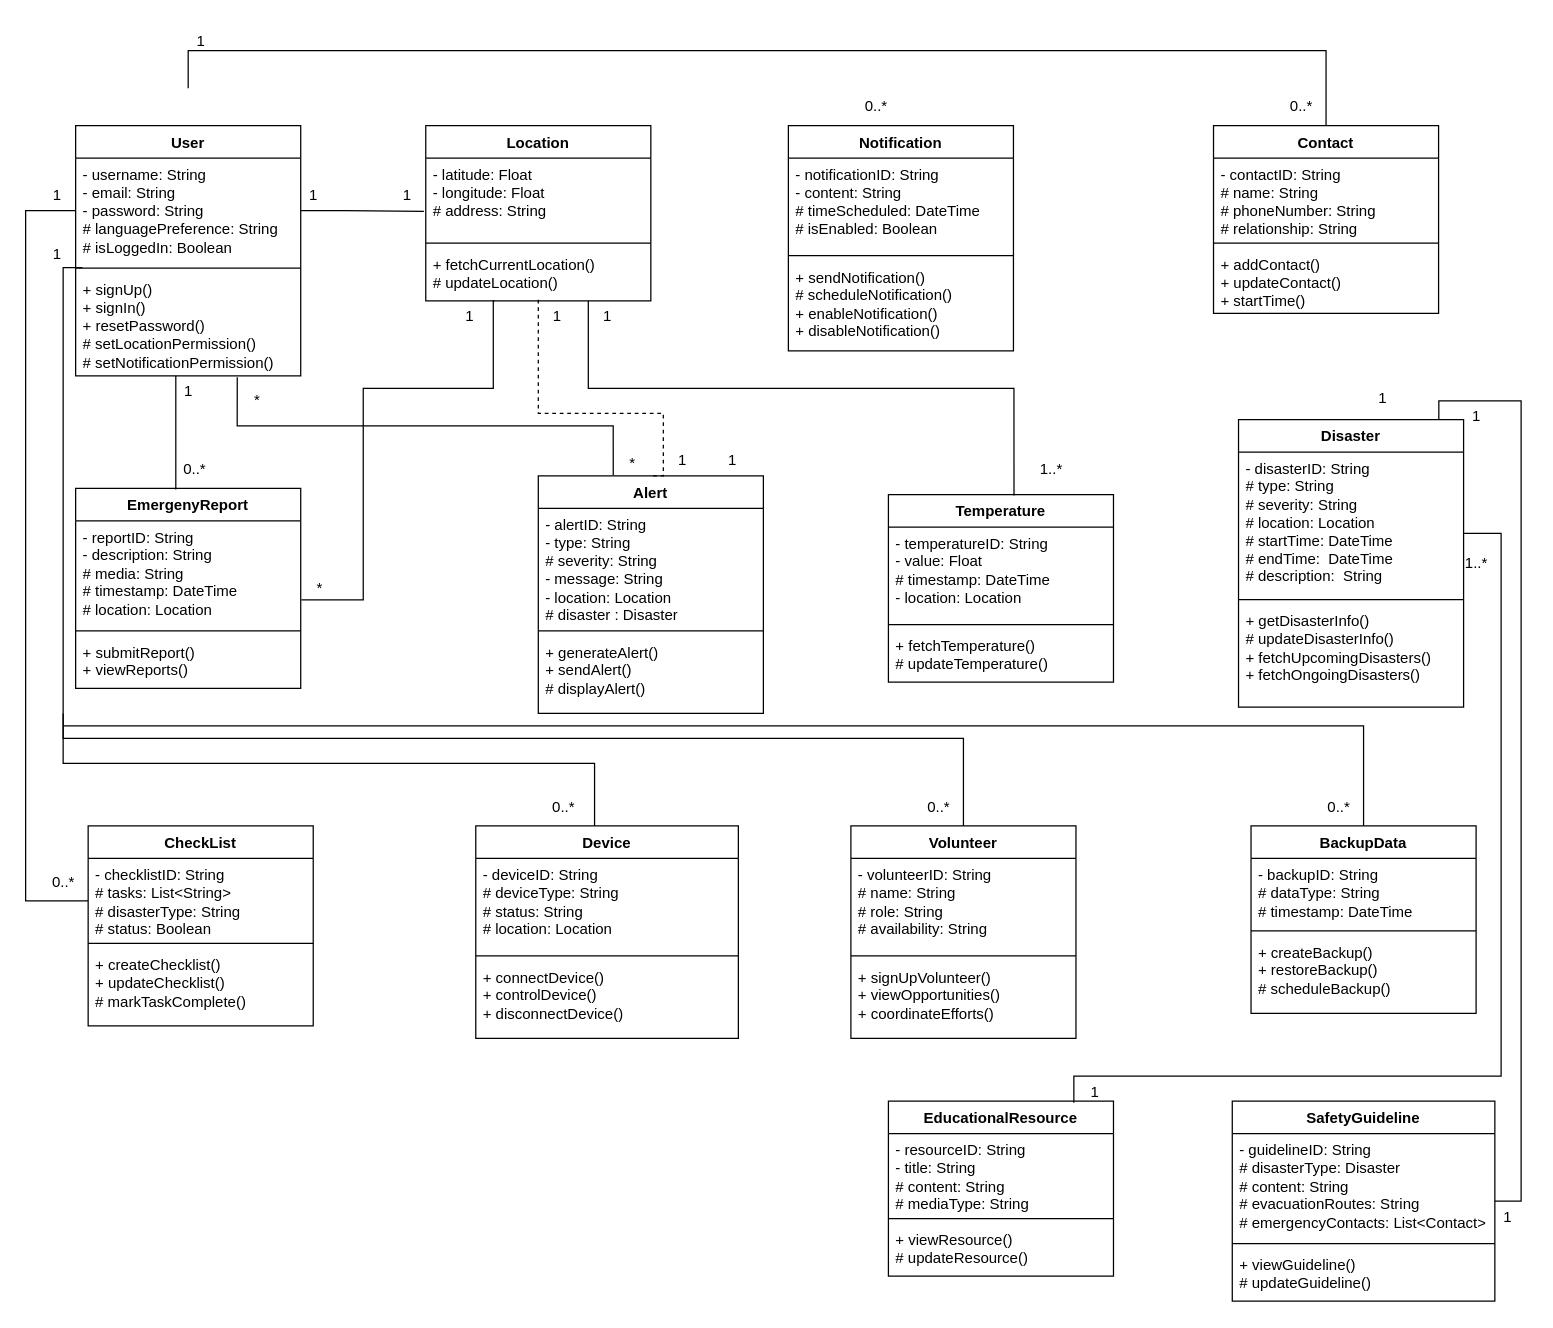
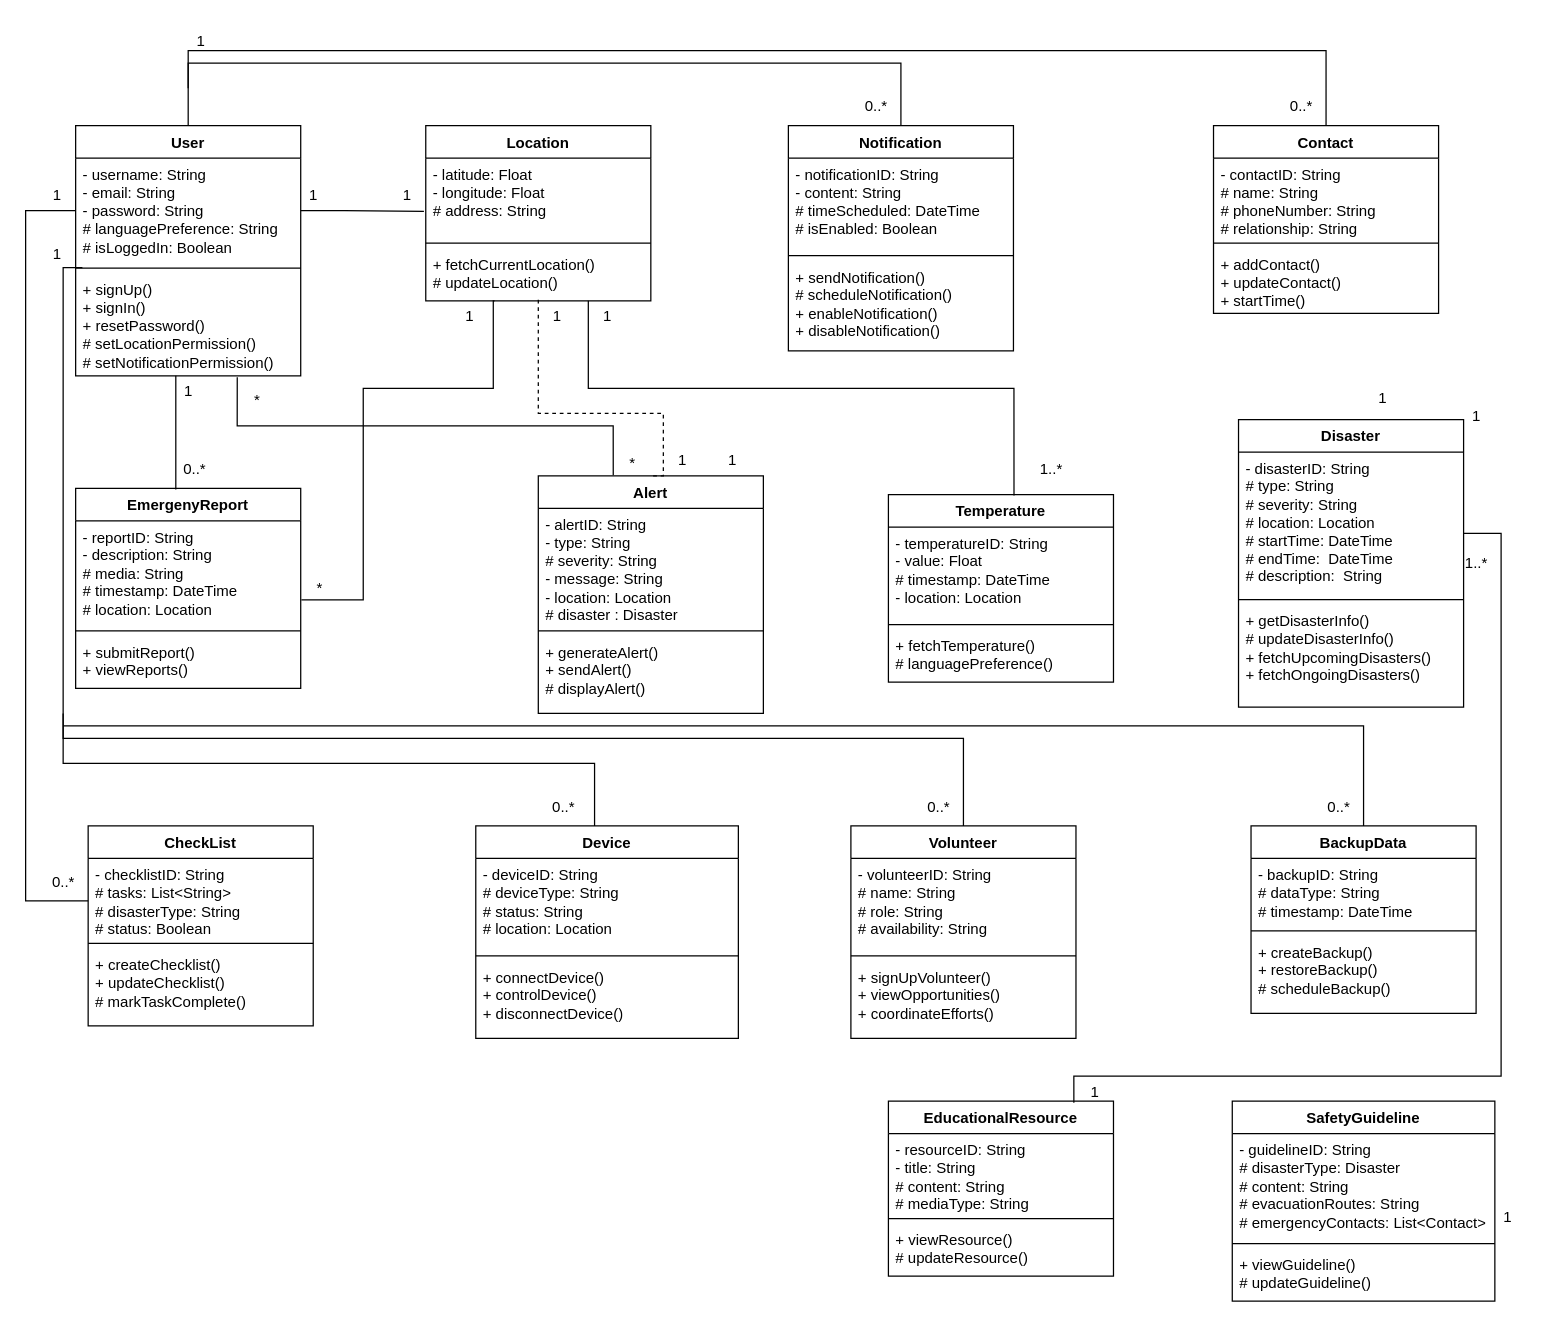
edge "Notification" -- "User": added
node "+ fetchTemperature() # updateTemperature()": label "+ fetchTemperature() # updateTemperature()" -> "+ fetchTemperature() # languagePreference()"
edge "Disaster" -- "SafetyGuideline": removed
